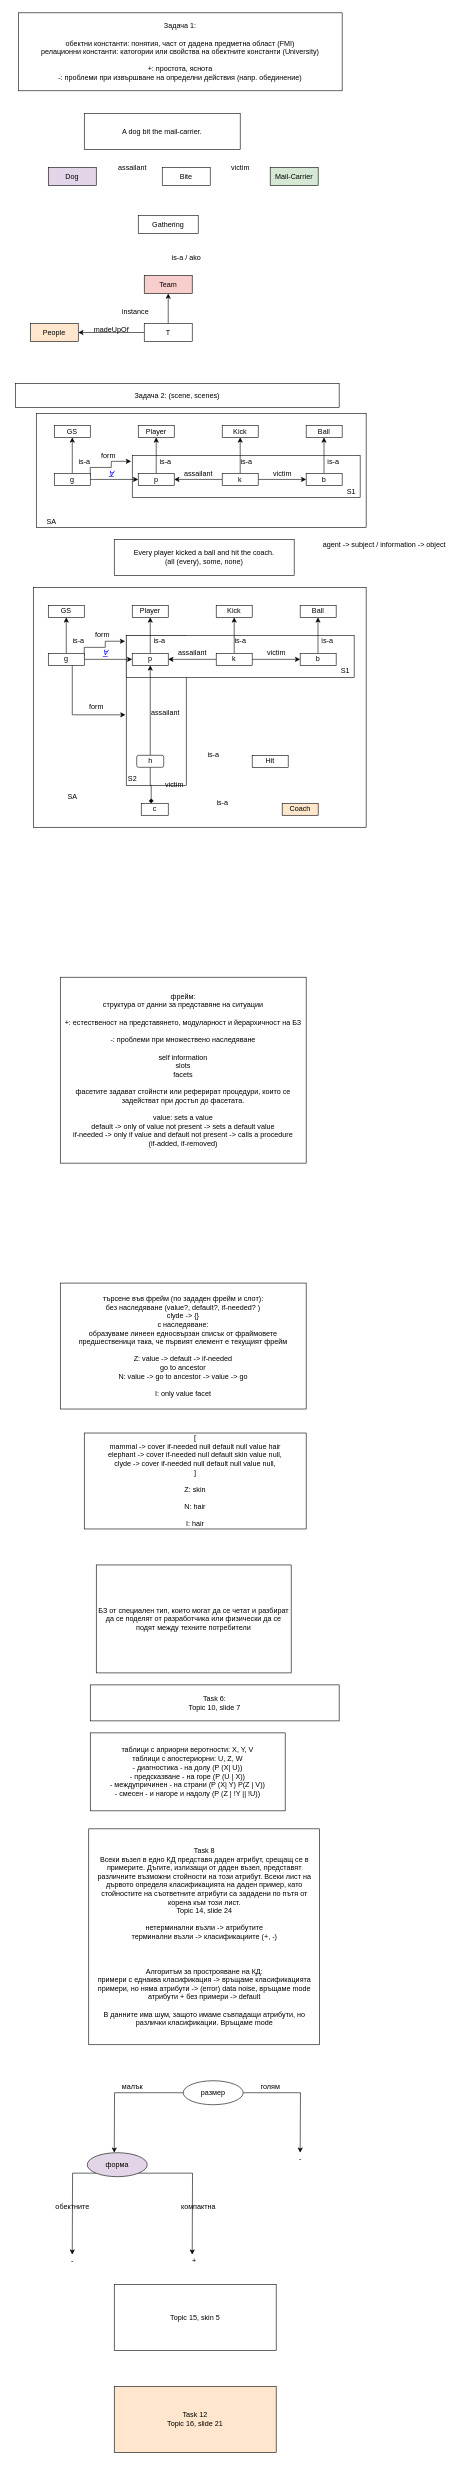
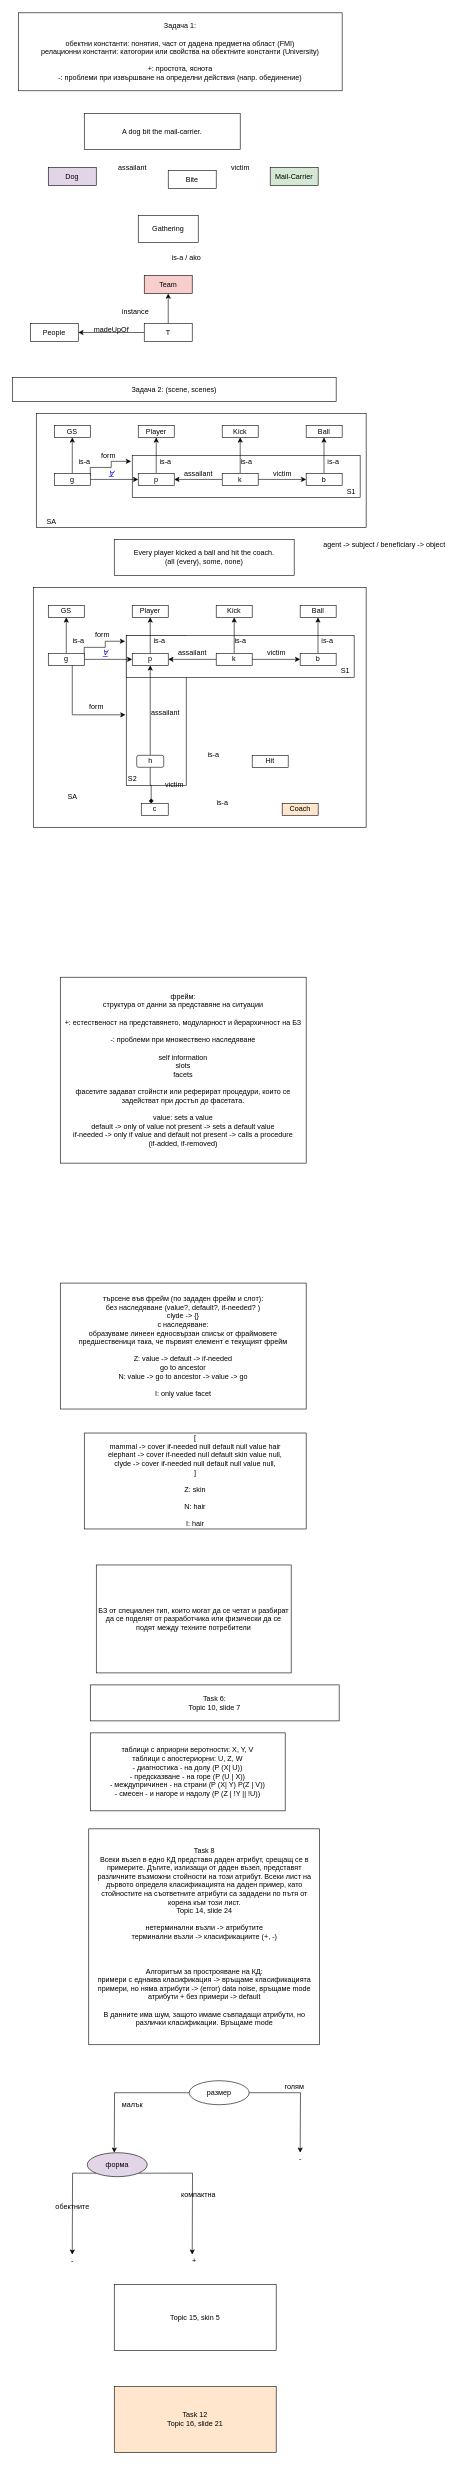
node "Bite": moved (186, 176) -> (192, 179)
node "Gathering": size 60x18 -> 60x27
node "People": fillcolor #ffe6cc -> #ffffff
node "Задача 2: (scene, scenes)": moved (177, 395) -> (174, 389)
node "agent -> subject / information -> object": label "agent -> subject / information -> object" -> "agent -> subject / beneficiary -> object"
node "малък": moved (132, 2087) -> (132, 2105)
node "голям": moved (270, 2087) -> (294, 2087)
node "размер": moved (213, 2093) -> (219, 2093)
node "компактна": moved (198, 2207) -> (198, 2195)
